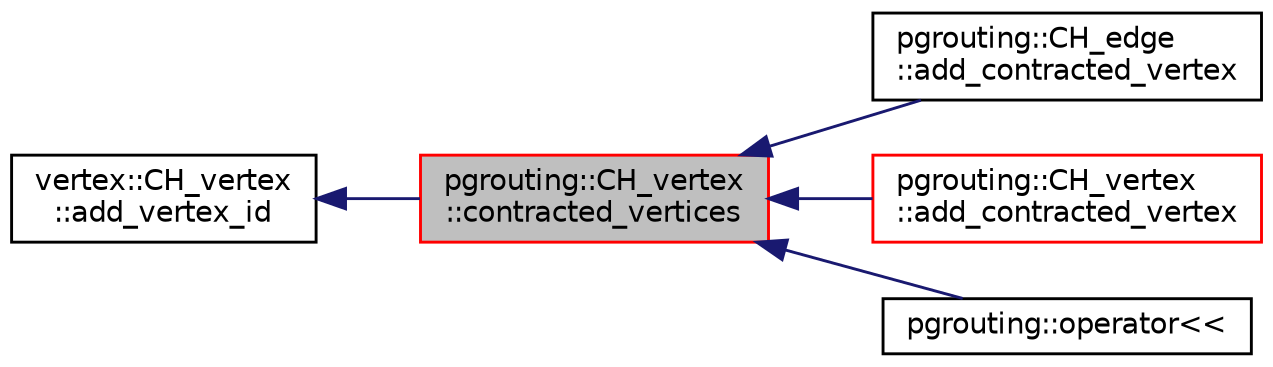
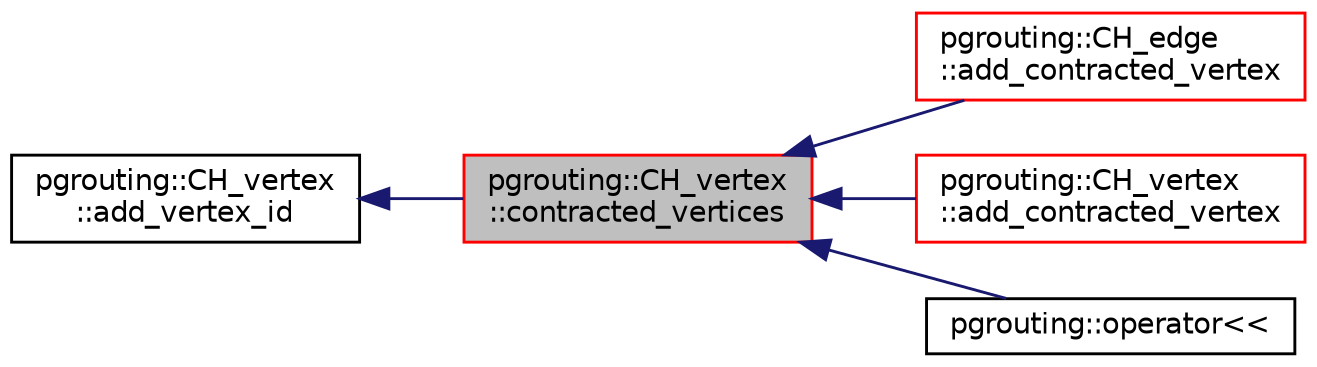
node "pgrouting::CH_edge ::add_contracted_vertex": color black -> red
node "vertex::CH_vertex ::add_vertex_id": label "vertex::CH_vertex ::add_vertex_id" -> "pgrouting::CH_vertex ::add_vertex_id"
